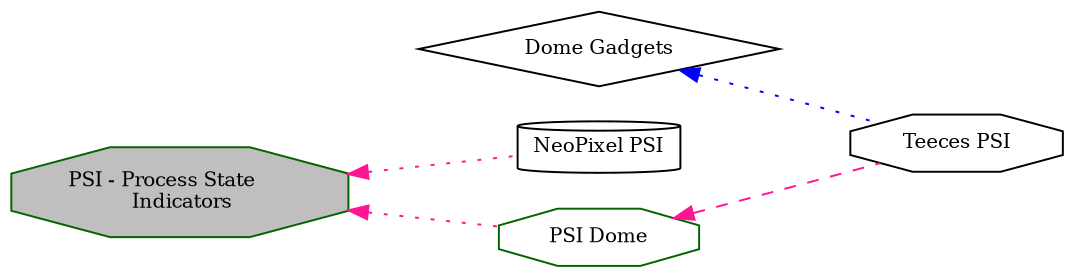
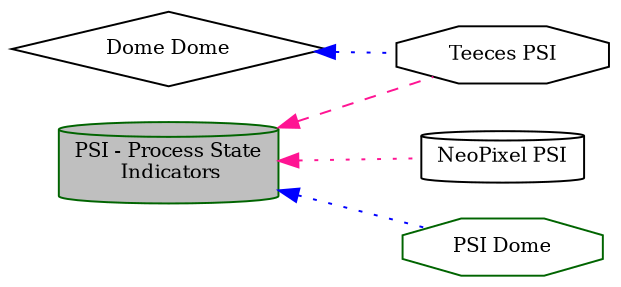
node "Dome Gadgets": label "Dome Gadgets" -> "Dome Dome"
edge "Teeces PSI" -> "PSI Dome": now "Teeces PSI" -> "PSI - Process State Indicators"
node "PSI - Process State Indicators": shape octagon -> cylinder
edge "PSI Dome" -> "PSI - Process State Indicators": color deeppink -> blue
